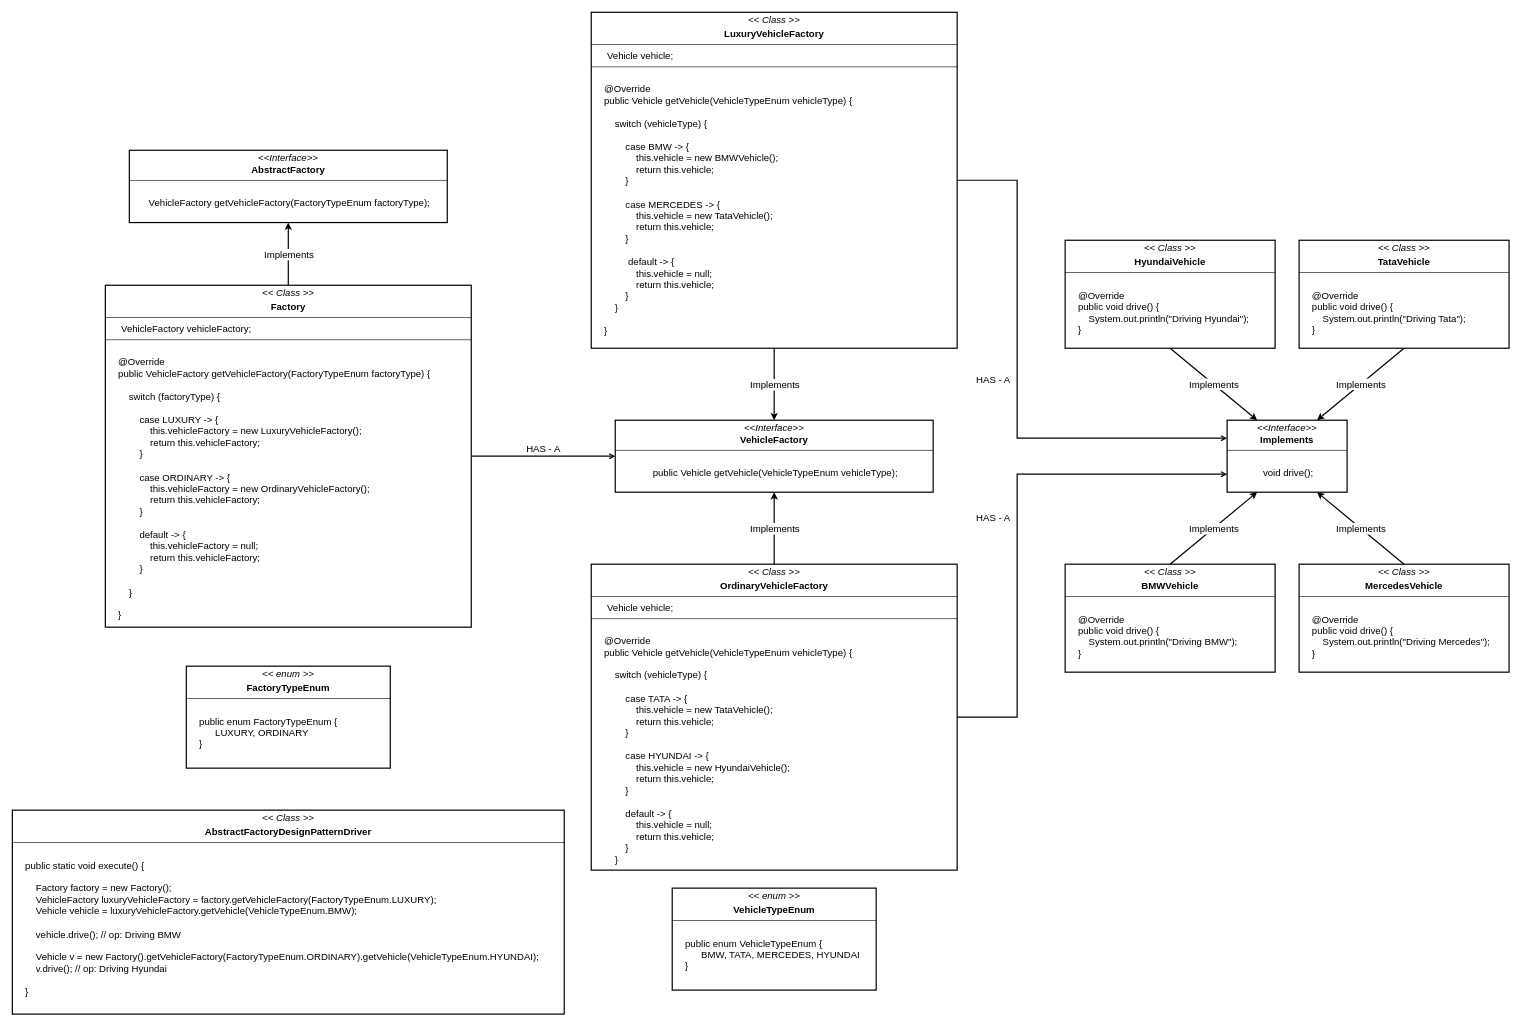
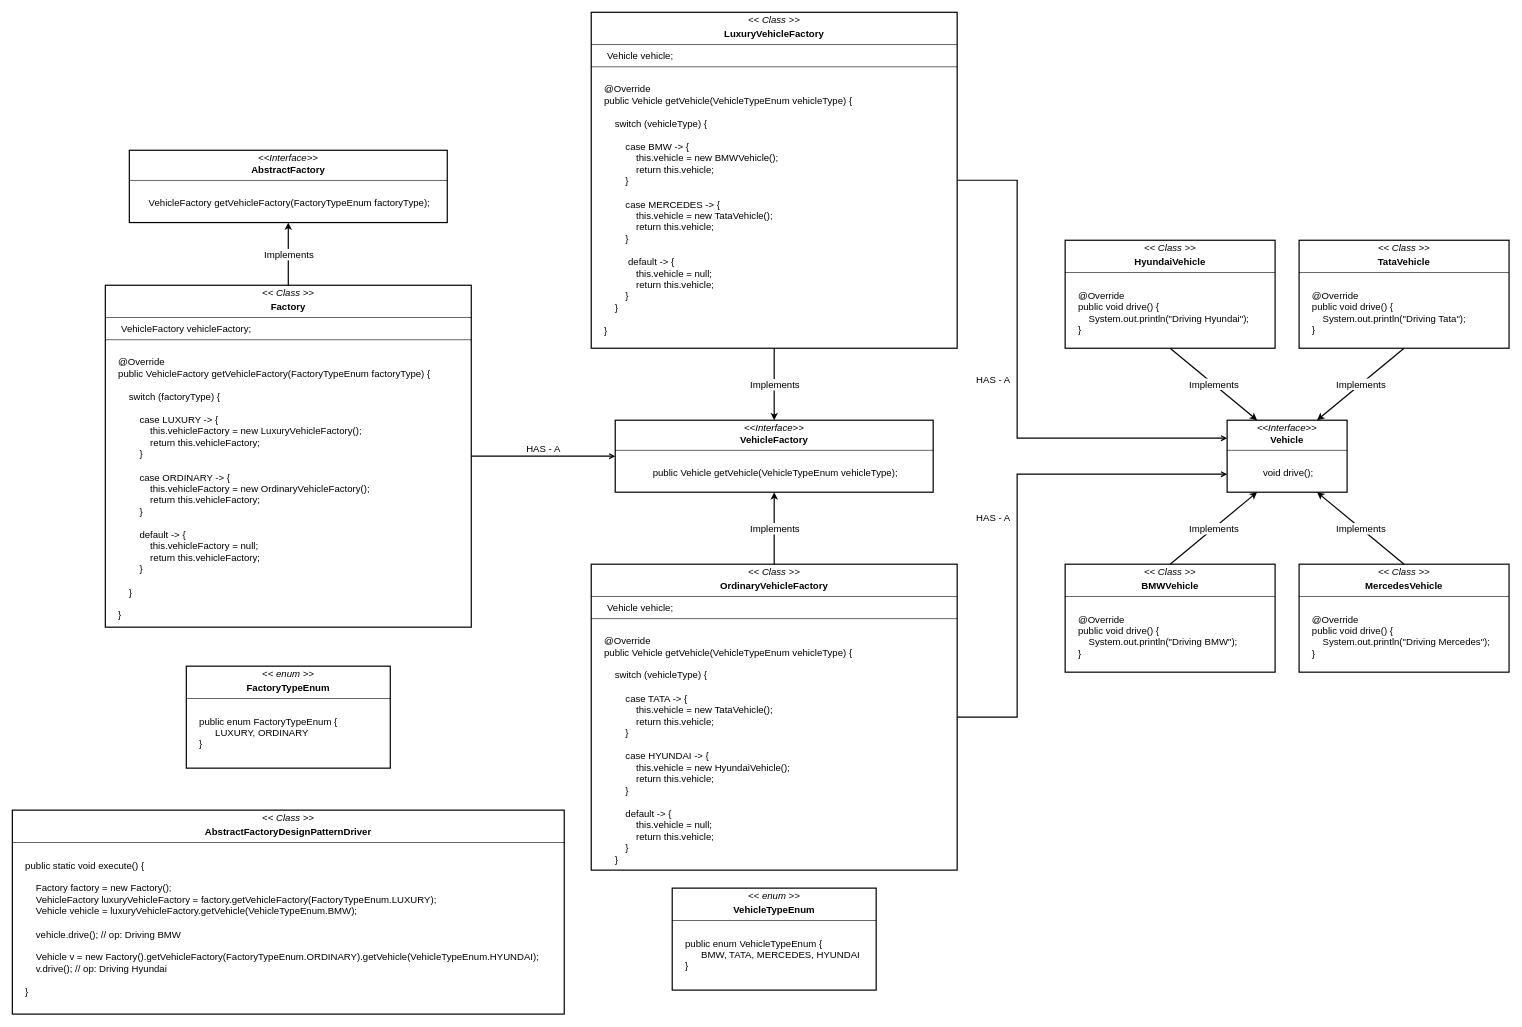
node "<<Interface>> Implements void drive();": label "<<Interface>> Implements void drive();" -> "<<Interface>> Vehicle void drive();"
